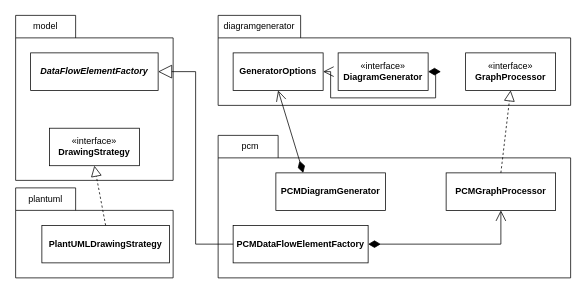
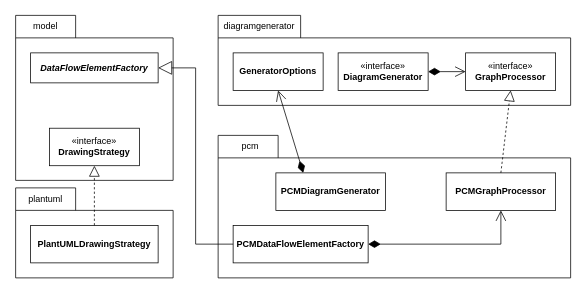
node "DataFlowElementFactory": size 128x38 -> 128x30
edge "GeneratorOptions" -- "«interface» DiagramGenerator": now "«interface» GraphProcessor" -- "«interface» DiagramGenerator"
node "PlantUMLDrawingStrategy": moved (105, 244) -> (94, 244)
